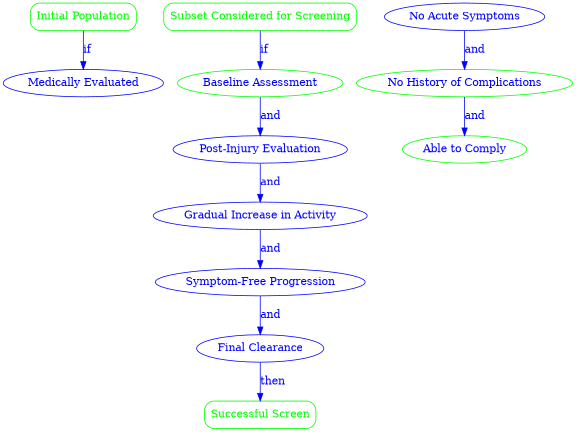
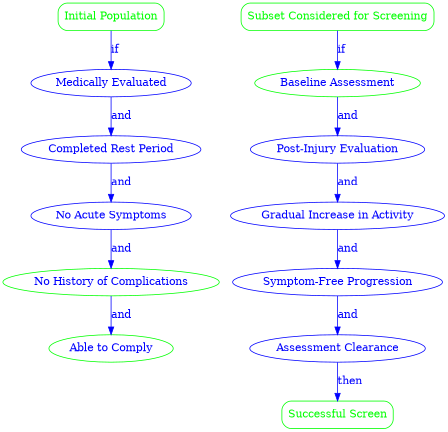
node "Completed Rest Period": added
node "Final Clearance": label "Final Clearance" -> "Assessment Clearance"
